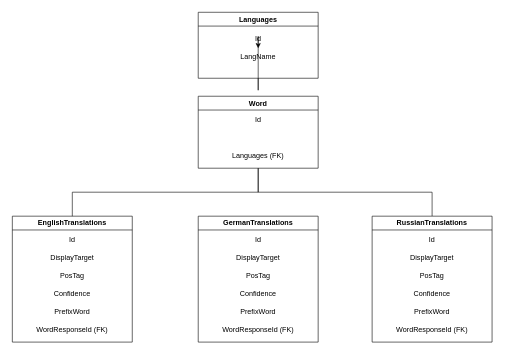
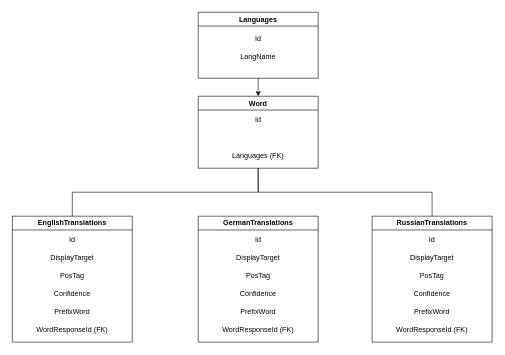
edge "Languages" -> "LangName": now "Languages" -> "Word"
